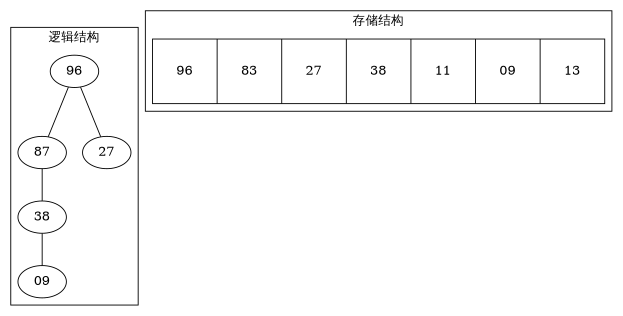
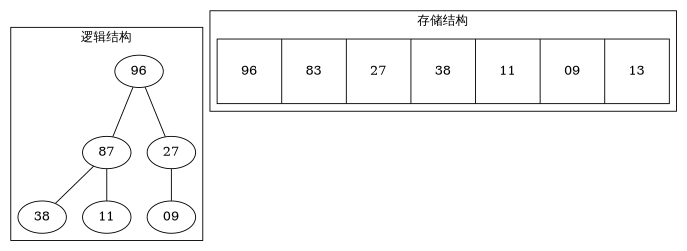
node "11": added
edge "38" -- "09": now "27" -- "09"
